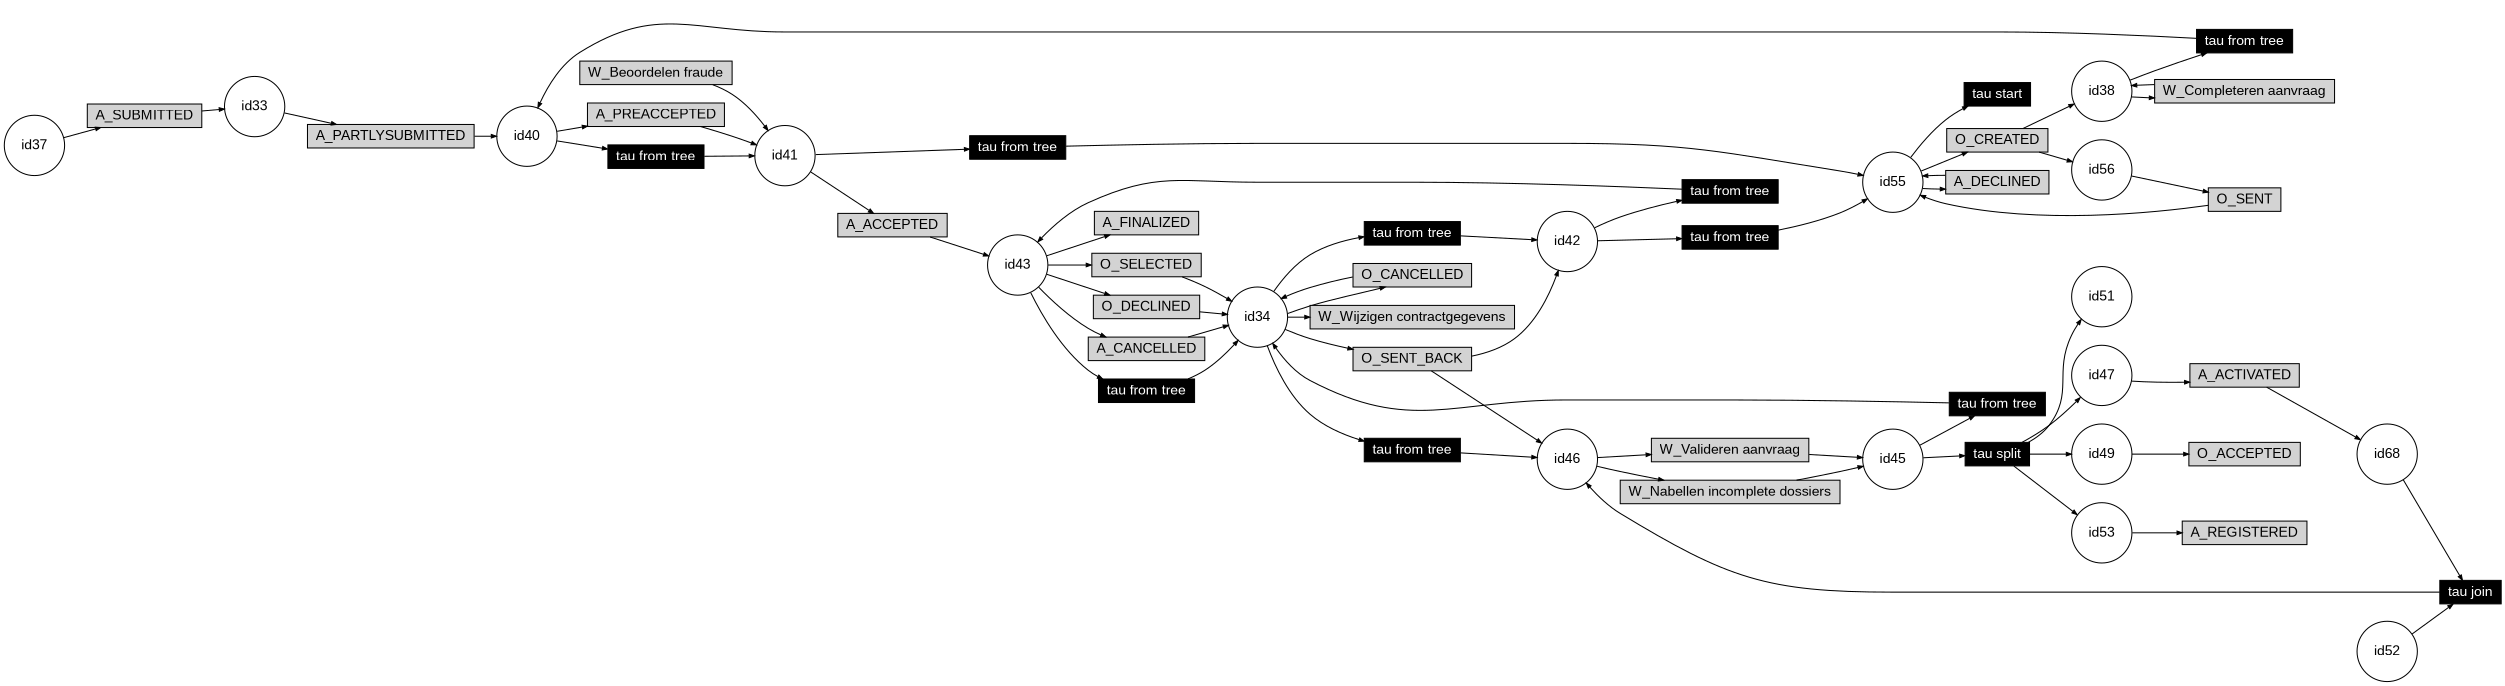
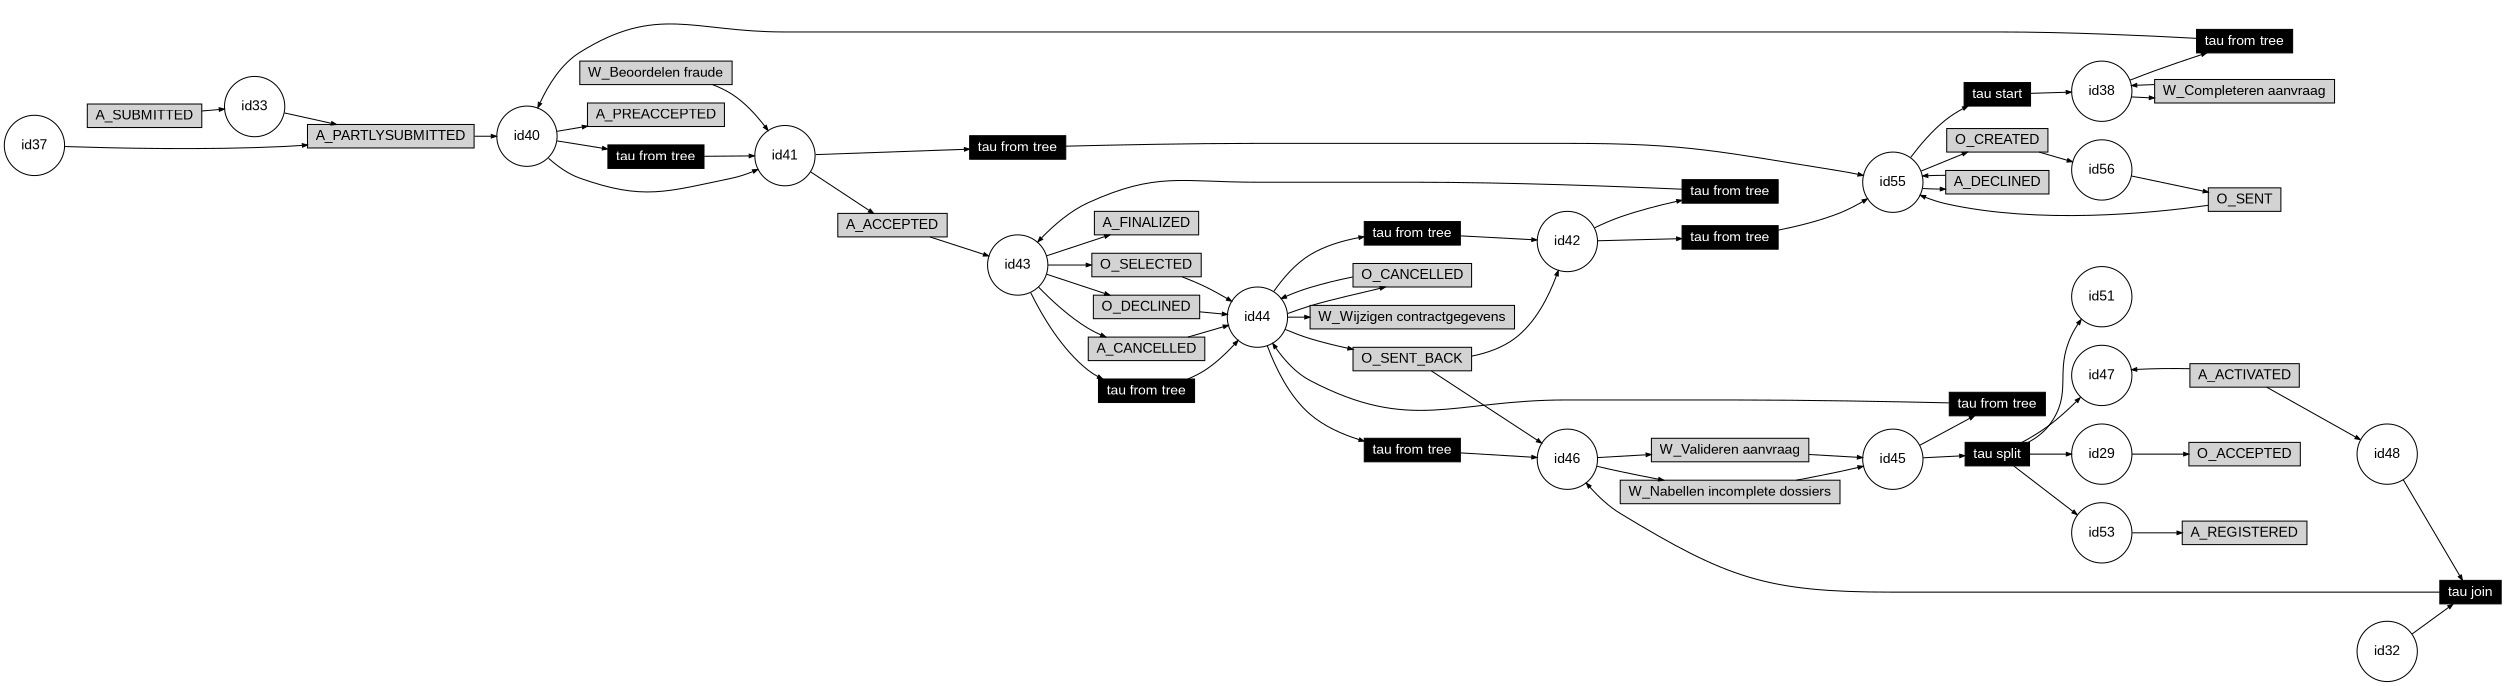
edge "O_CREATED" -> "id38": now "tau start" -> "id38"
edge "id37" -> "A_SUBMITTED": now "id37" -> "A_PARTLYSUBMITTED"
edge "A_PREACCEPTED" -> "id41": now "id40" -> "id41"
node "id34": label "id34" -> "id44"
edge "id47" -> "A_ACTIVATED": reversed
node "id49": label "id49" -> "id29"
node "id68": label "id68" -> "id48"
node "id52": label "id52" -> "id32"
